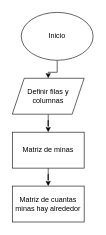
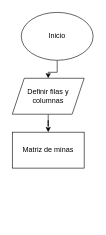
edge "Matriz de minas" -> "Matriz de cuantas minas hay alrededor": removed
node "Matriz de cuantas minas hay alrededor": removed
